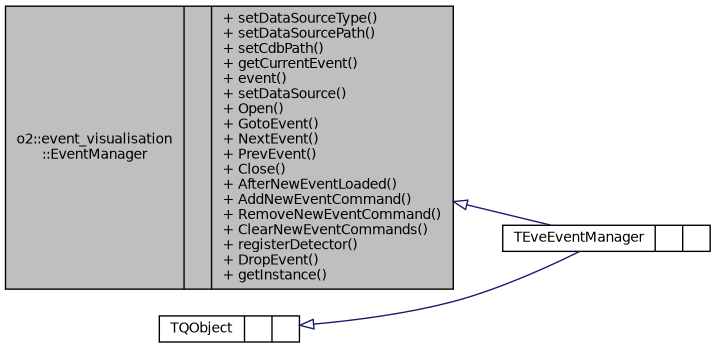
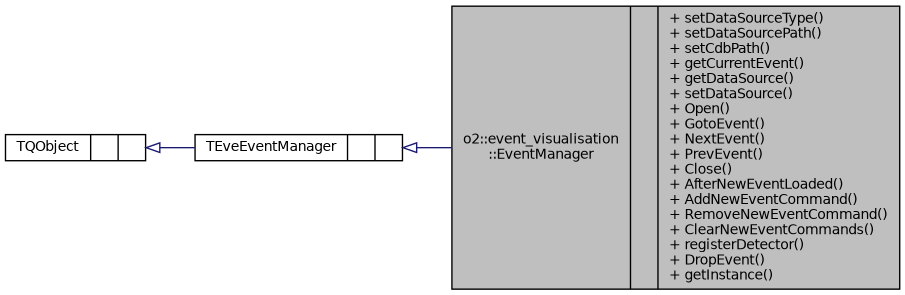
node "o2::event_visualisation": text "+ event()" -> "+ getDataSource()"
edge "TEveEventManager" -> "o2::event_visualisation": reversed
